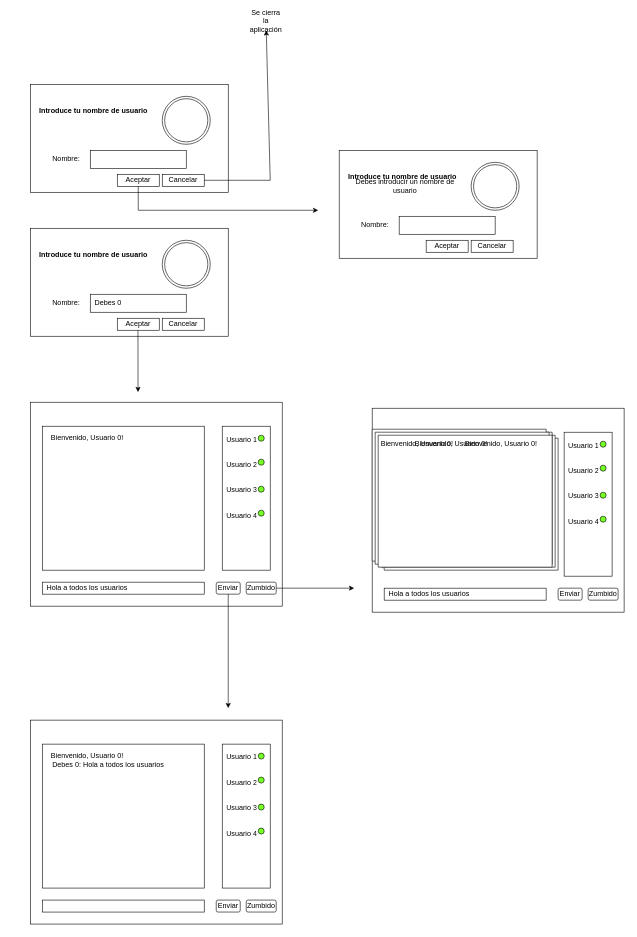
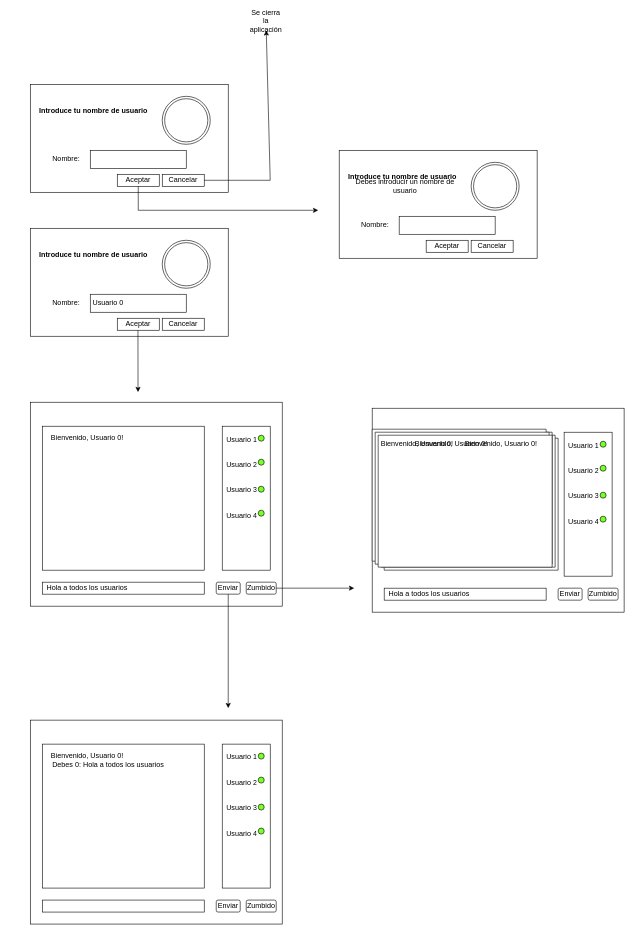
node "Debes 0": label "Debes 0" -> "Usuario 0"
